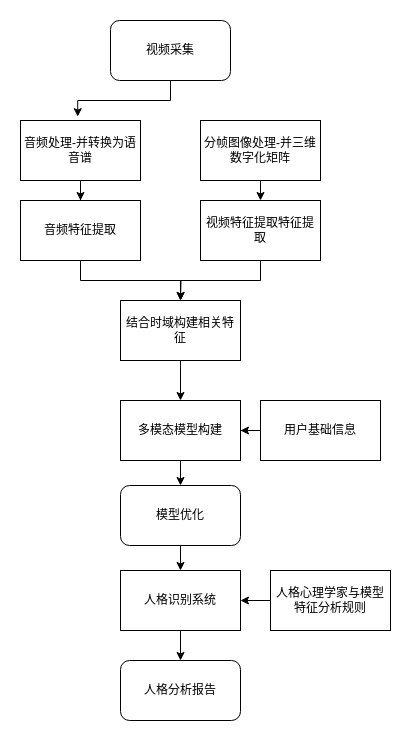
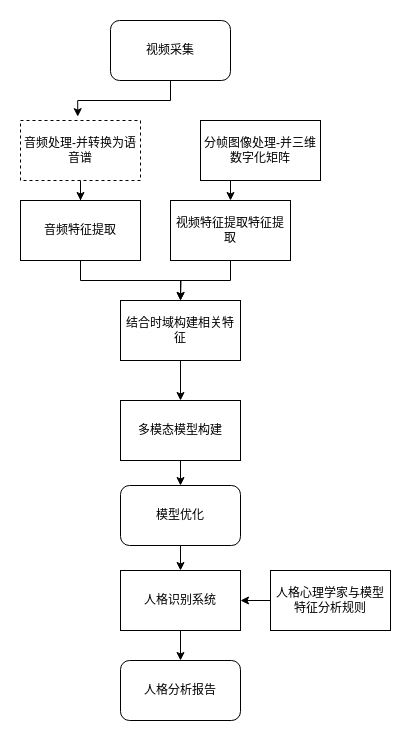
node "音频处理-并转换为语音谱": style solid -> dashed
node "视频特征提取特征提取": moved (261, 231) -> (231, 231)
edge "用户基础信息" -> "多模态模型构建": removed
node "用户基础信息": removed
